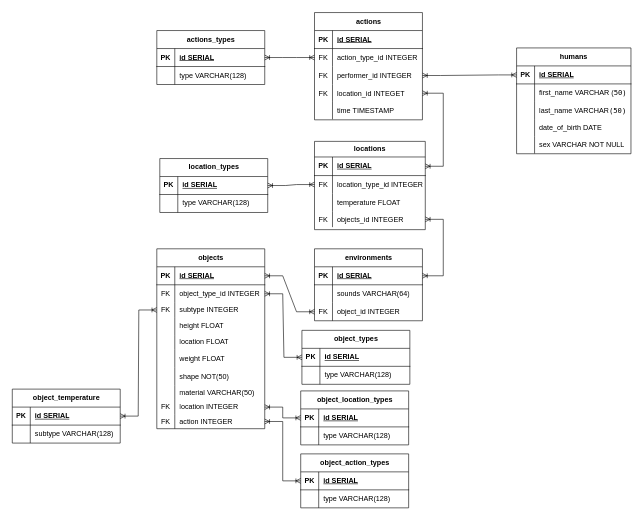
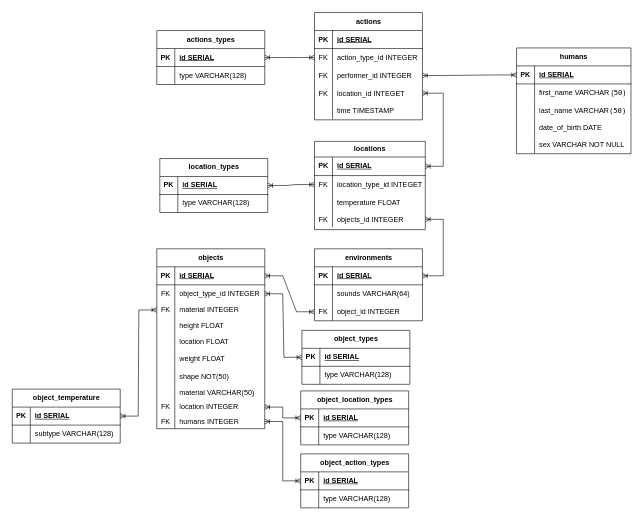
node "location_type_id INTEGER": label "location_type_id INTEGER" -> "location_type_id INTEGET"
node "subtype INTEGER": label "subtype INTEGER" -> "material INTEGER"
node "action INTEGER": label "action INTEGER" -> "humans INTEGER"
